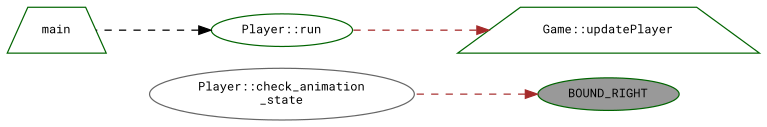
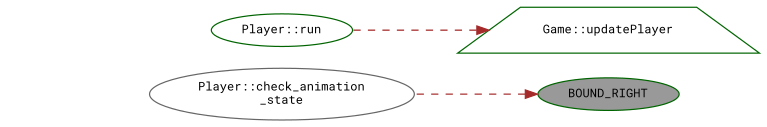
node "main": removed
